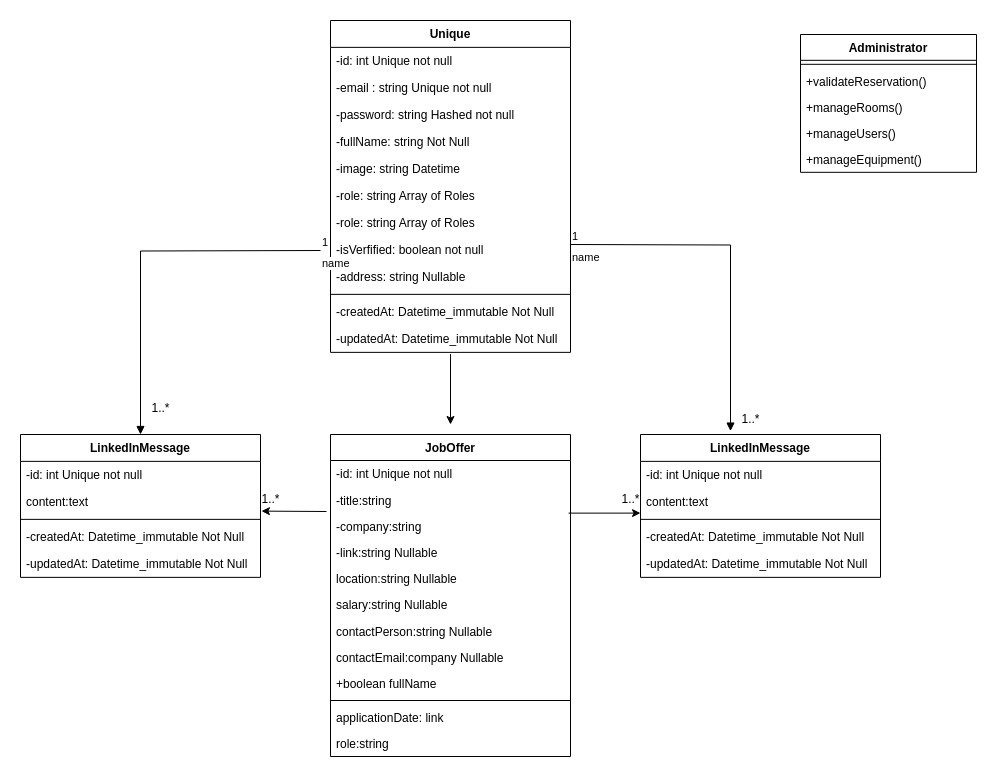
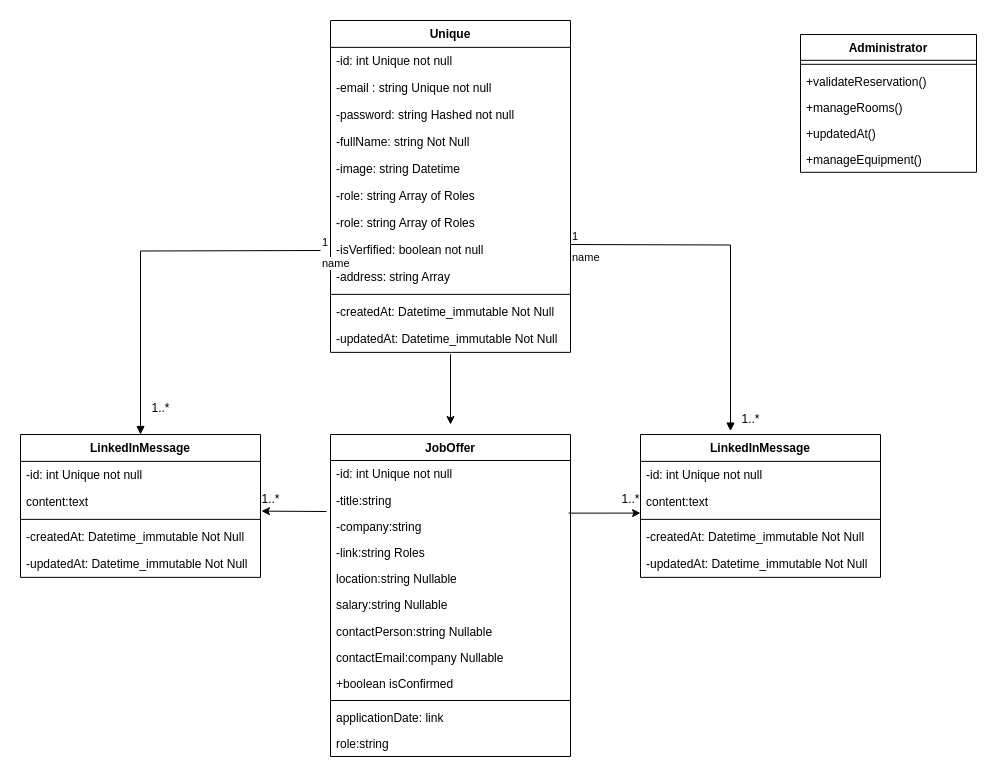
node "+manageUsers()": label "+manageUsers()" -> "+updatedAt()"
node "-address: string Nullable": label "-address: string Nullable" -> "-address: string Array"
node "-link:string Nullable": label "-link:string Nullable" -> "-link:string Roles"
node "+boolean fullName": label "+boolean fullName" -> "+boolean isConfirmed"
